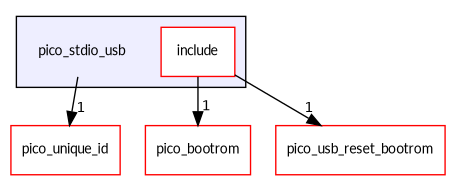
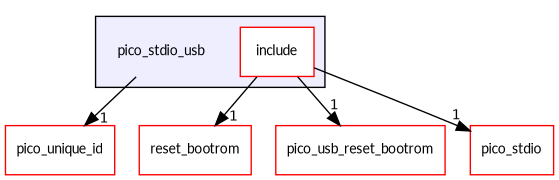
node "pico_bootrom": label "pico_bootrom" -> "reset_bootrom"
node "pico_stdio": added
